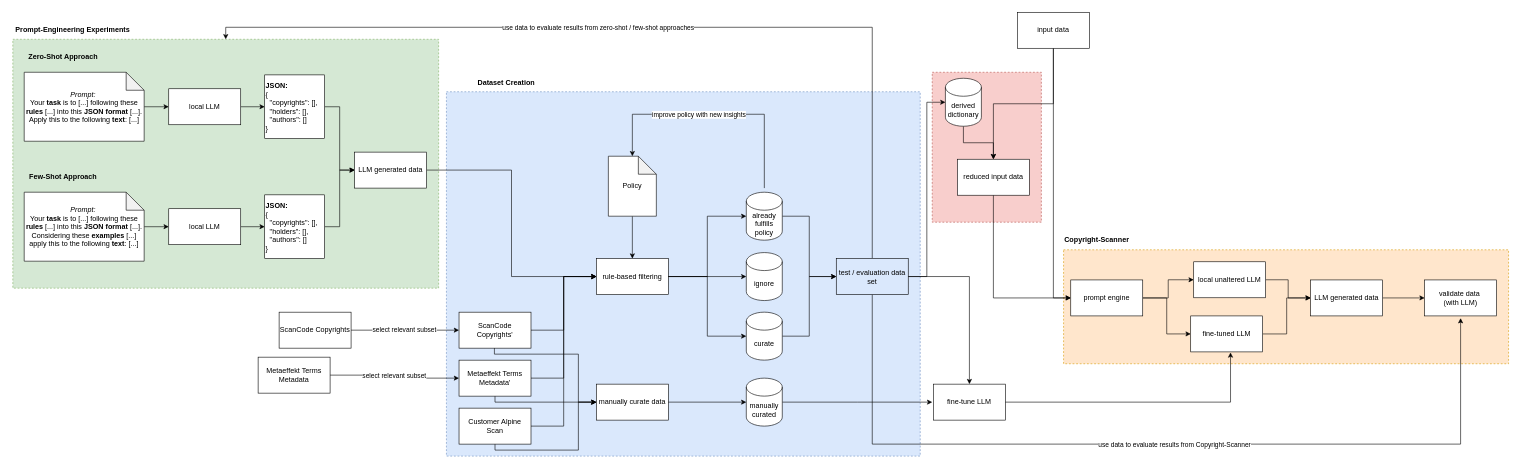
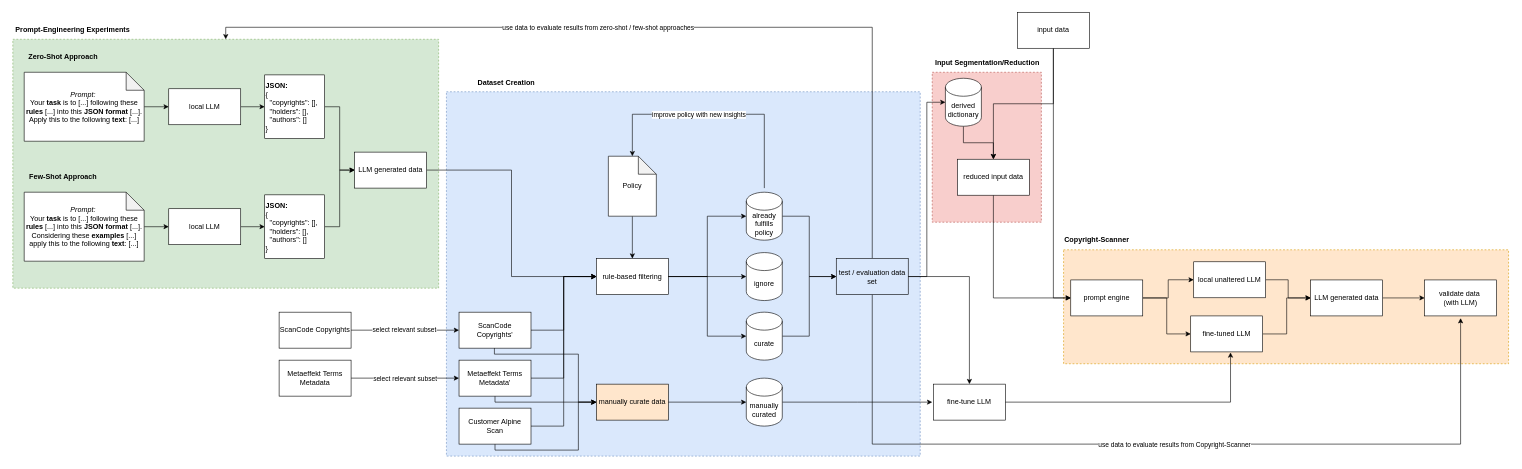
node "Input Segmentation/Reduction": added
node "Metaeffekt Terms Metadata": moved (294, 375) -> (315, 378)
node "manually curate data": fillcolor #ffffff -> #ffe6cc
